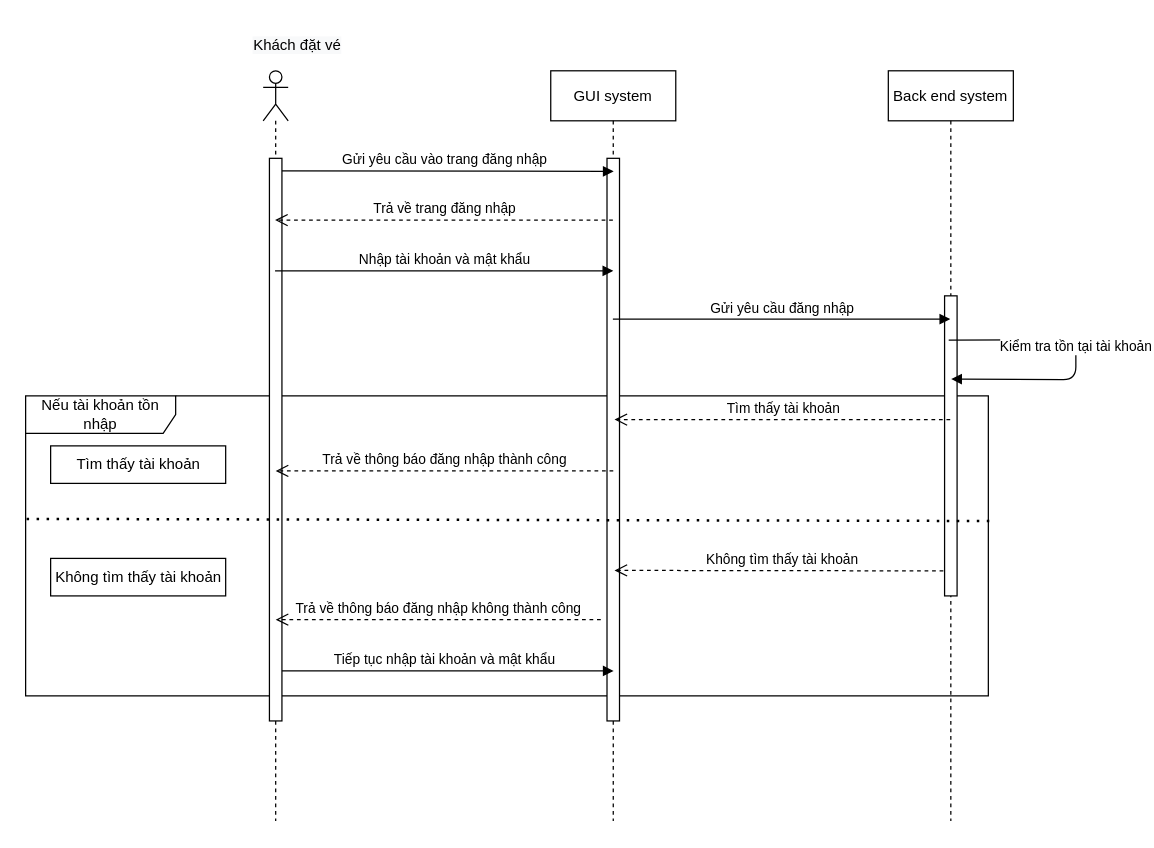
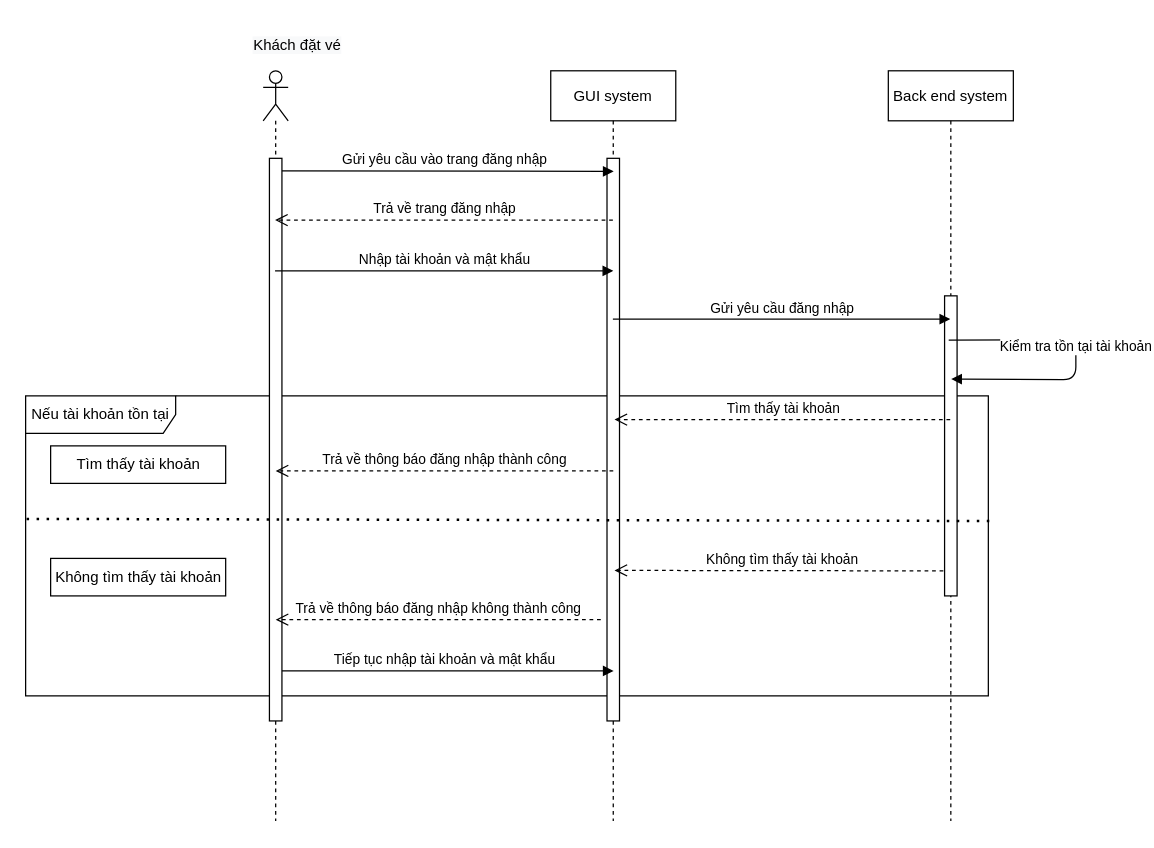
node "Nếu tài khoản tồn nhập": label "Nếu tài khoản tồn nhập" -> "Nếu tài khoản tồn tại"
